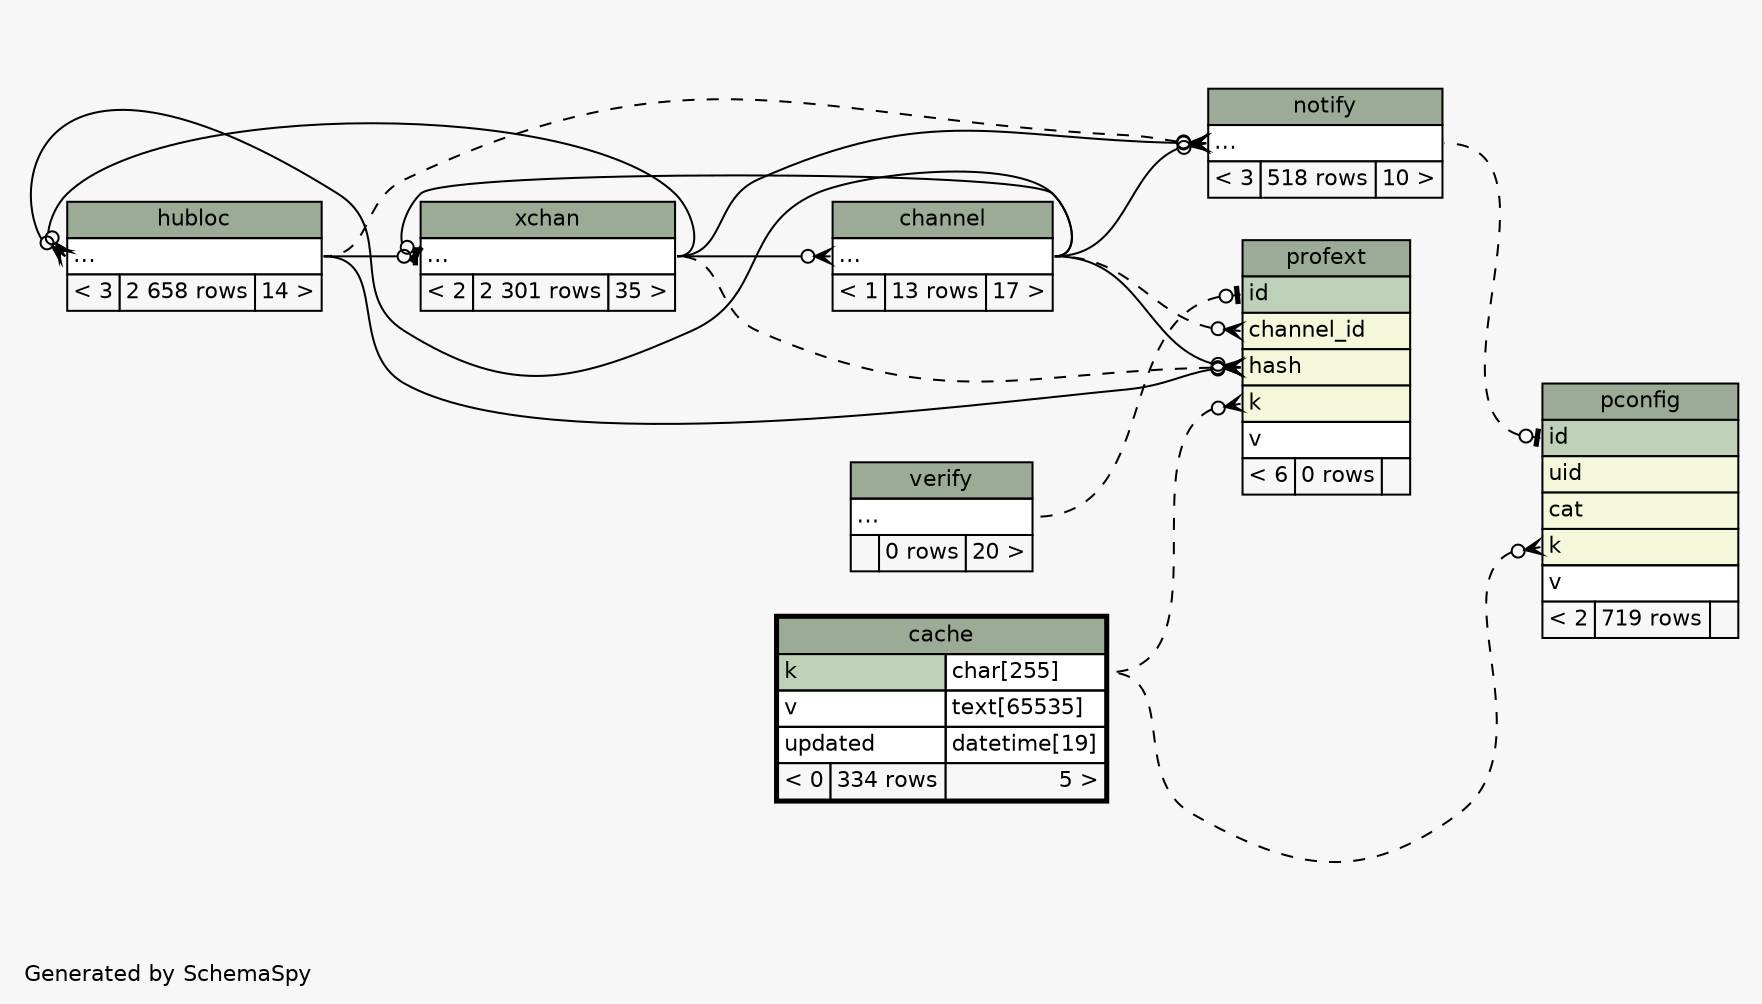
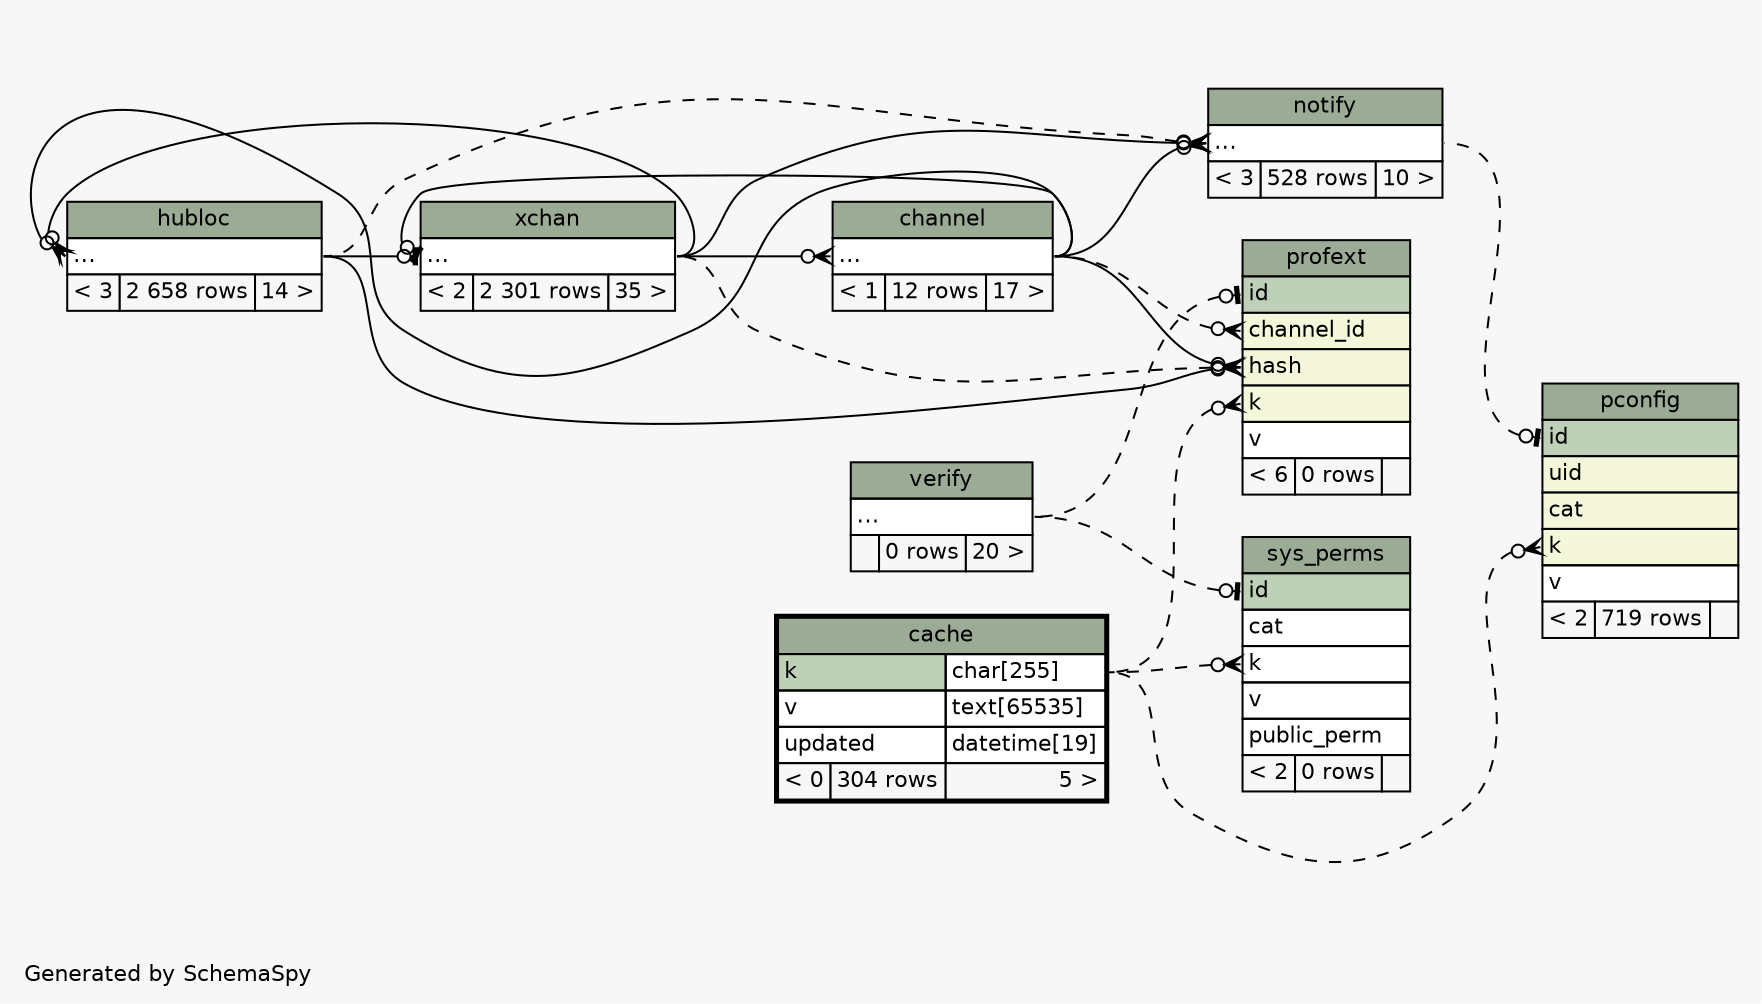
node "notify": text "518 rows" -> "528 rows"
node "channel": text "13 rows" -> "12 rows"
node "sys_perms": added
node "cache": text "334 rows" -> "304 rows"
